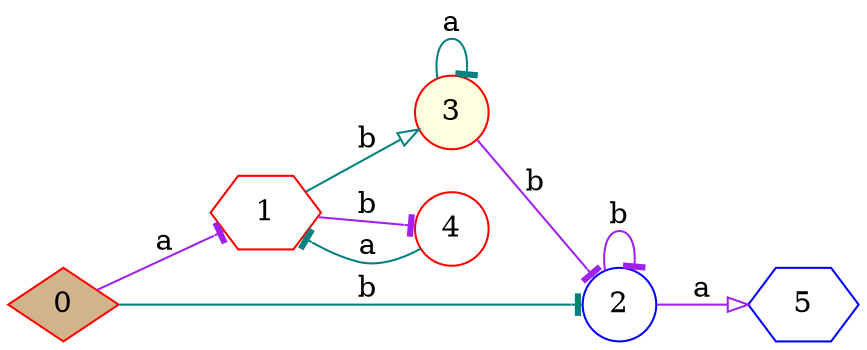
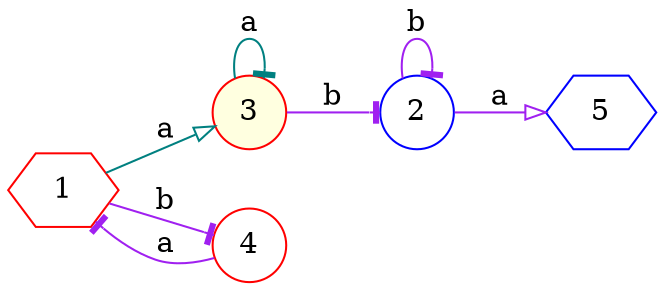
edge "1" -> "3": label "b" -> "a"
edge "4" -> "1": color teal -> purple
node "0": removed
